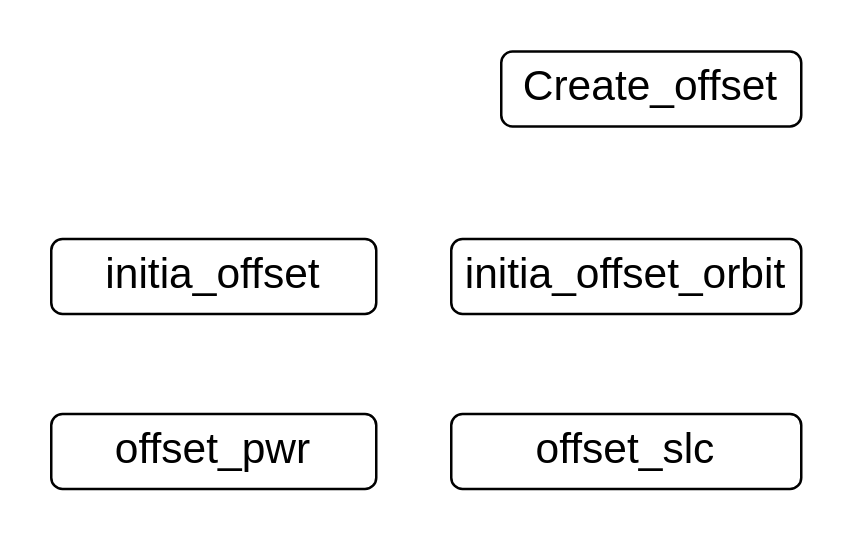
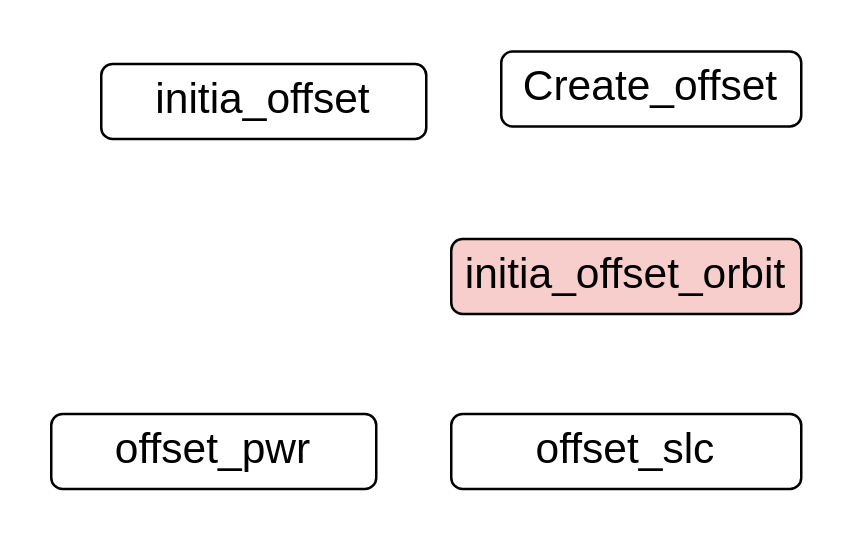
node "initia_offset": moved (214, 276) -> (264, 101)
node "initia_offset_orbit": fillcolor #ffffff -> #f8cecc
